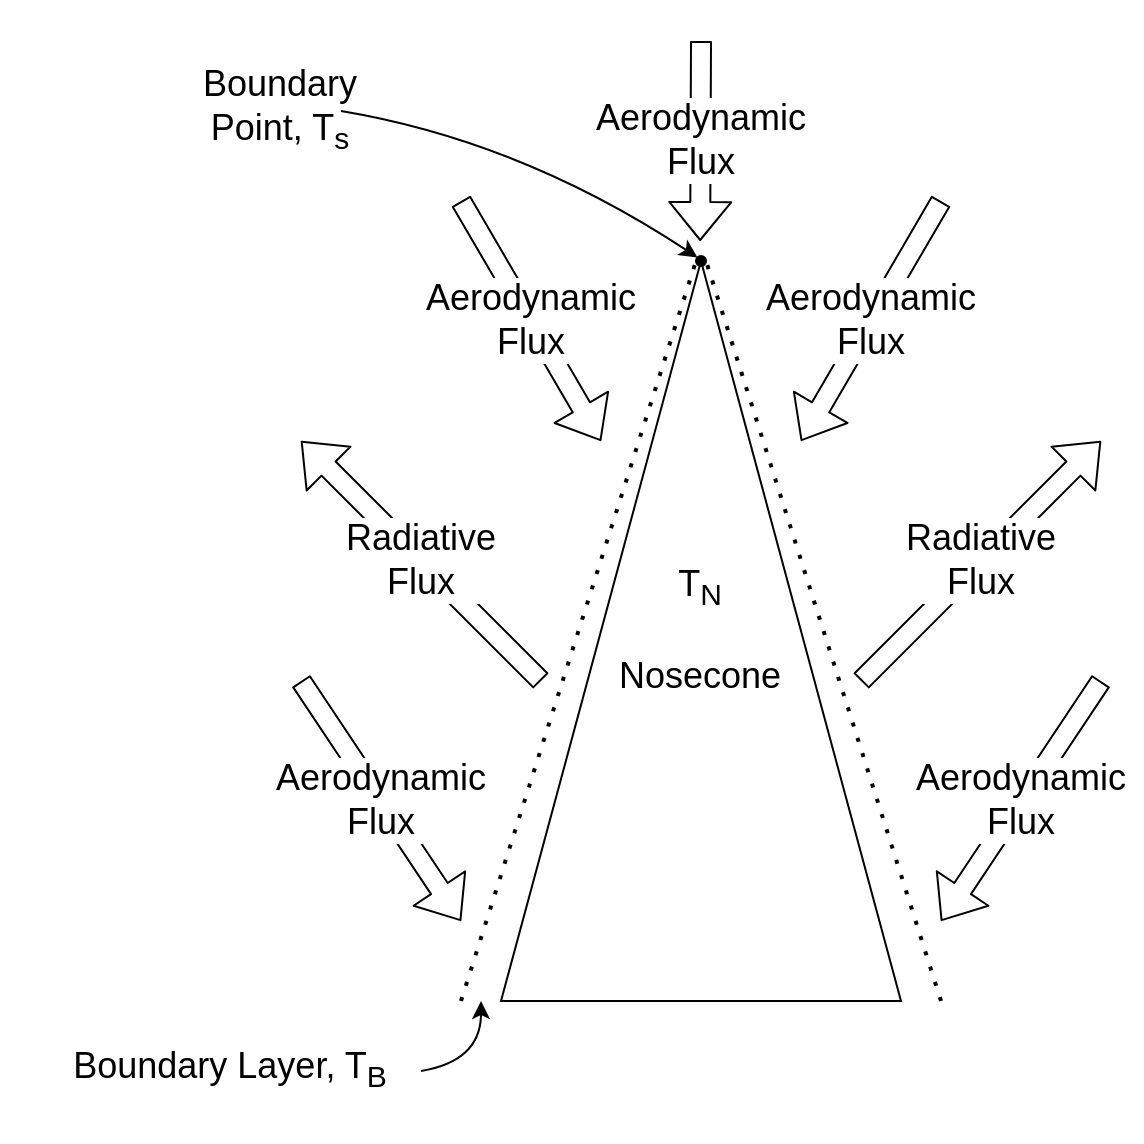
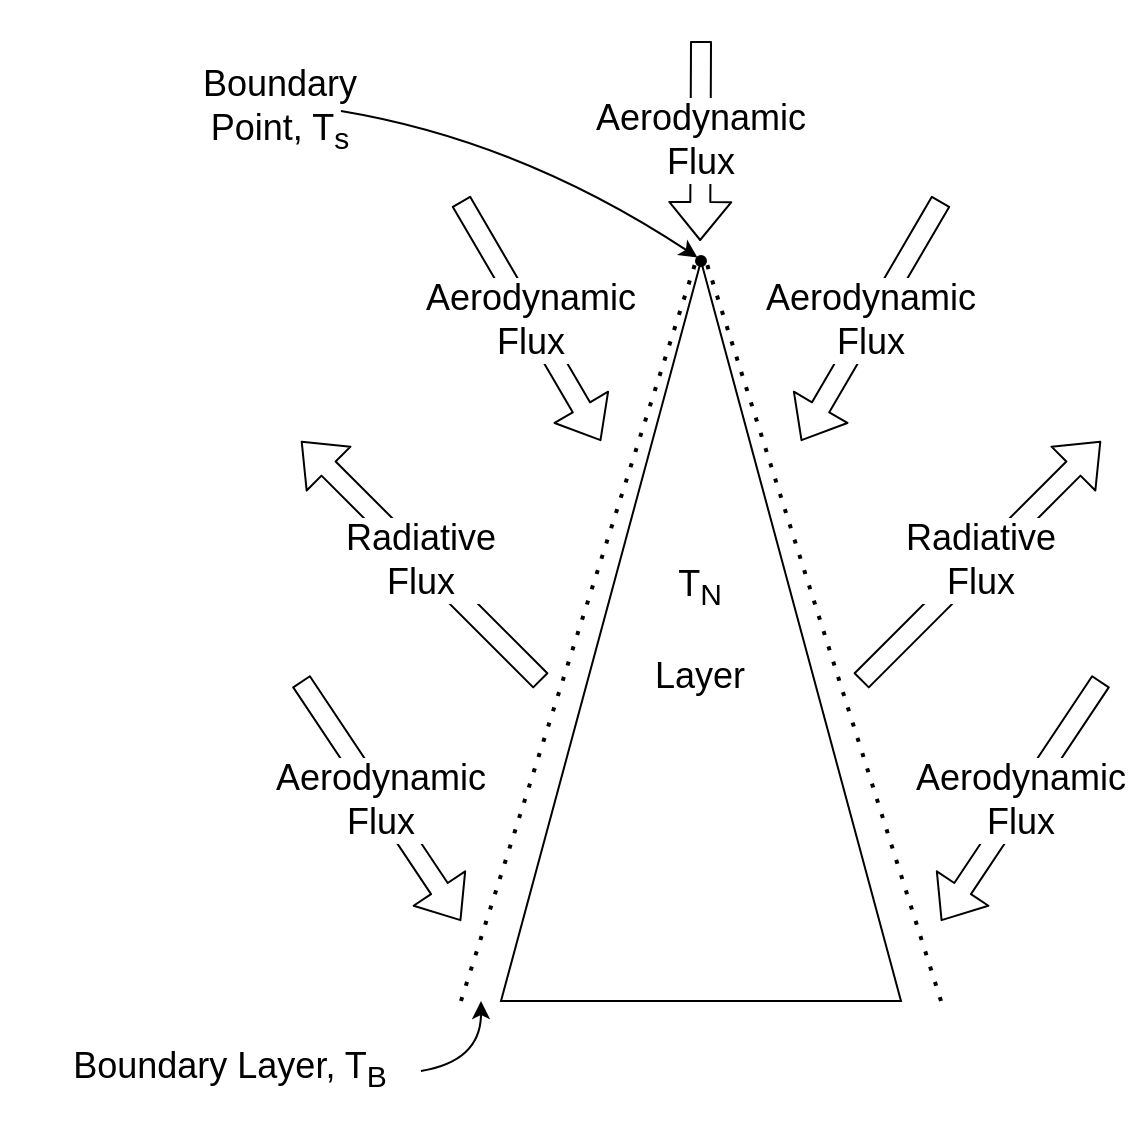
node "TN Nosecone": label "TN Nosecone" -> "TN Layer"
